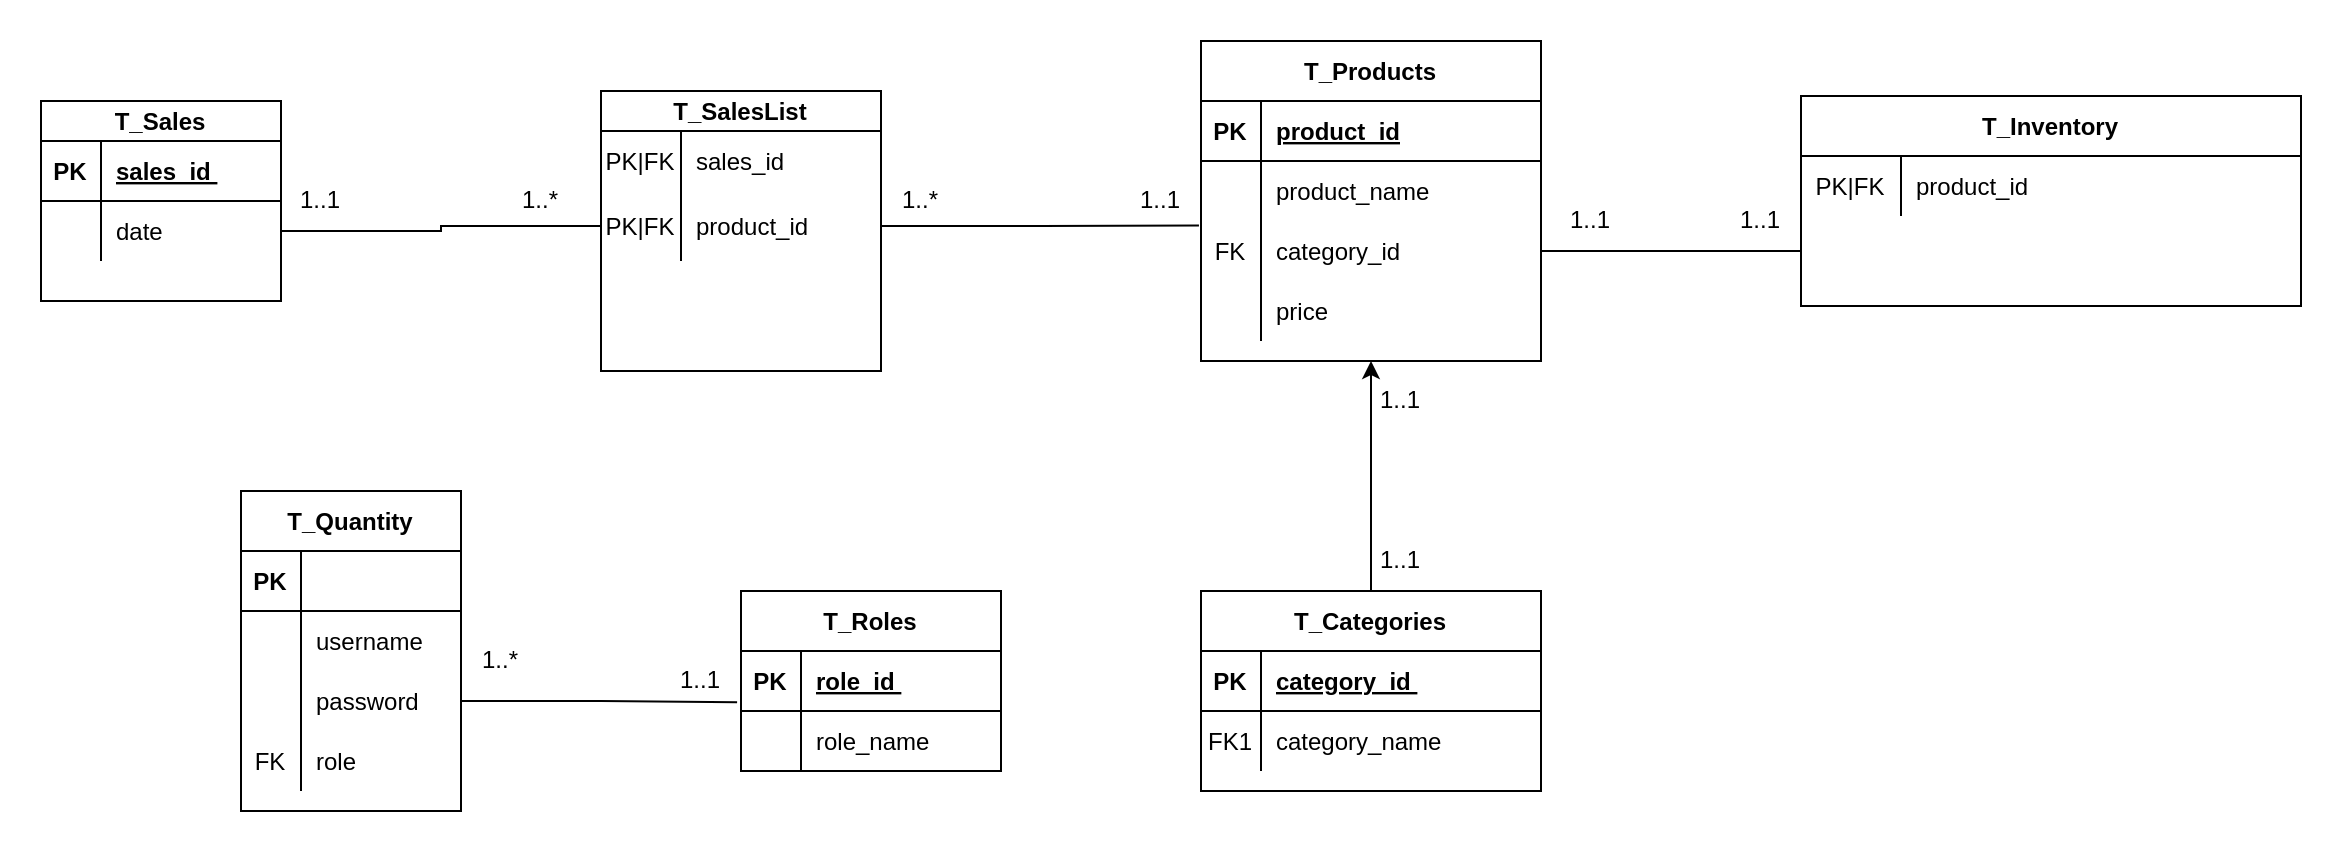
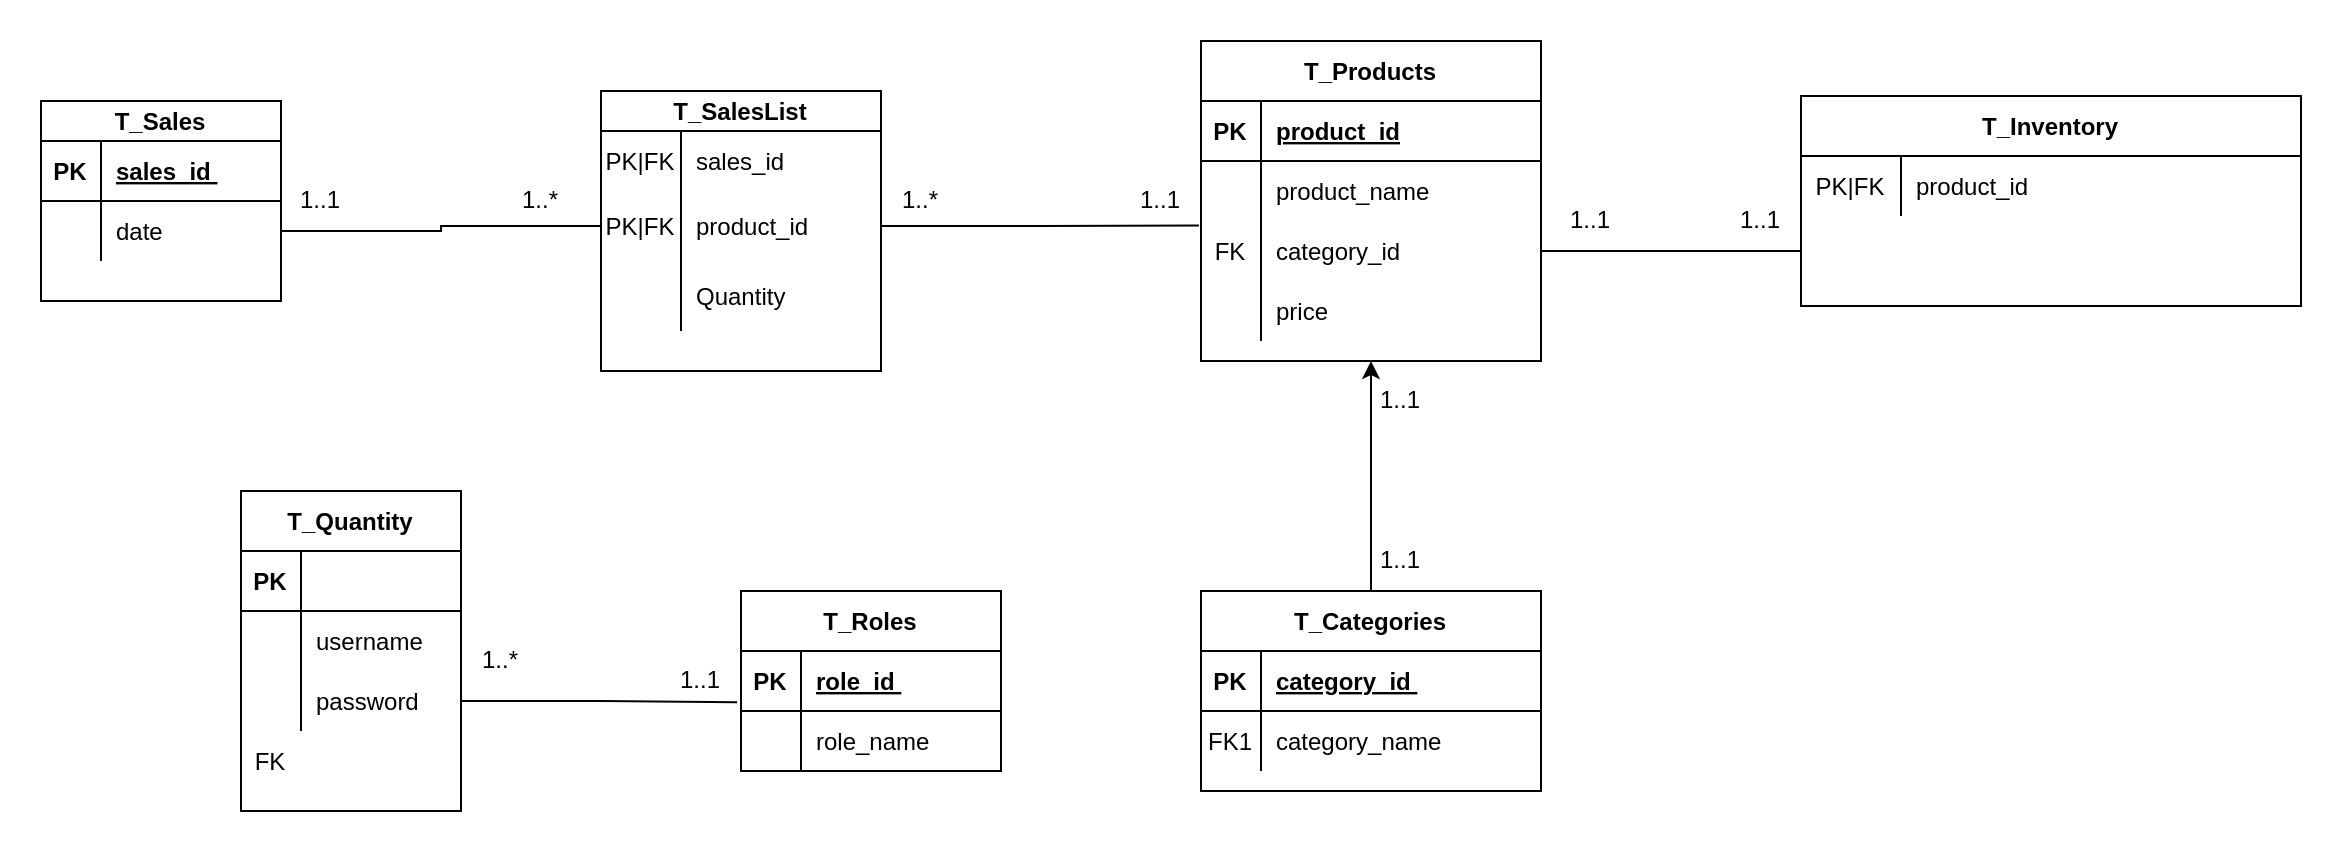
node "Quantity": added
node "role": removed
